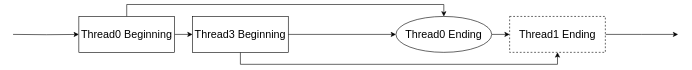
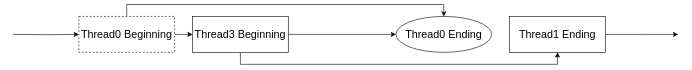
node "Thread0 Beginning": style solid -> dashed
edge "Thread0 Ending" -> "Thread1 Ending": removed
node "Thread1 Ending": style dashed -> solid
